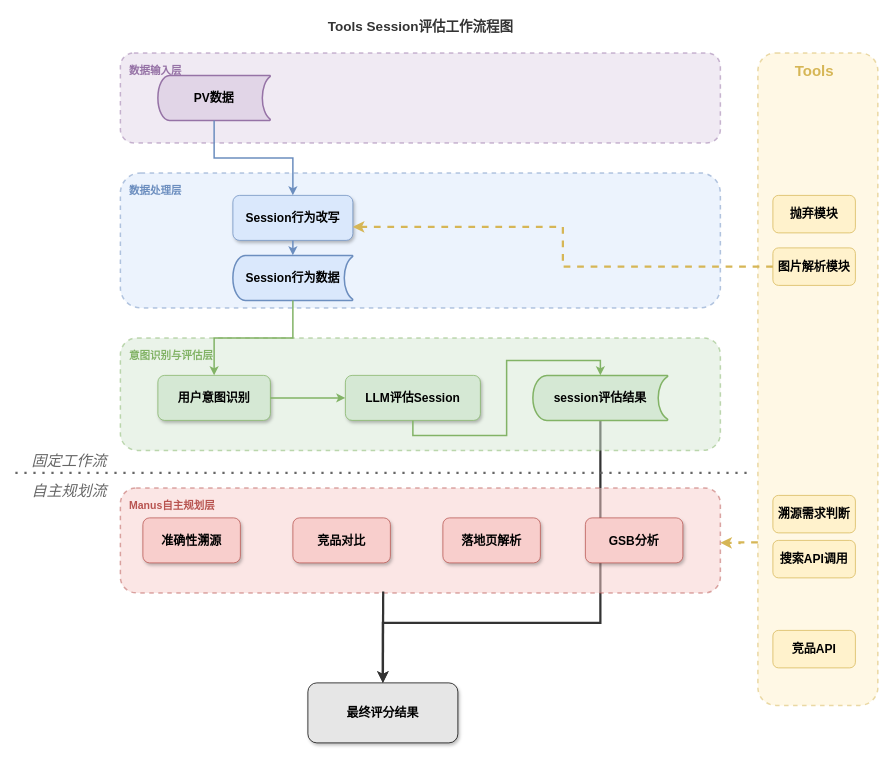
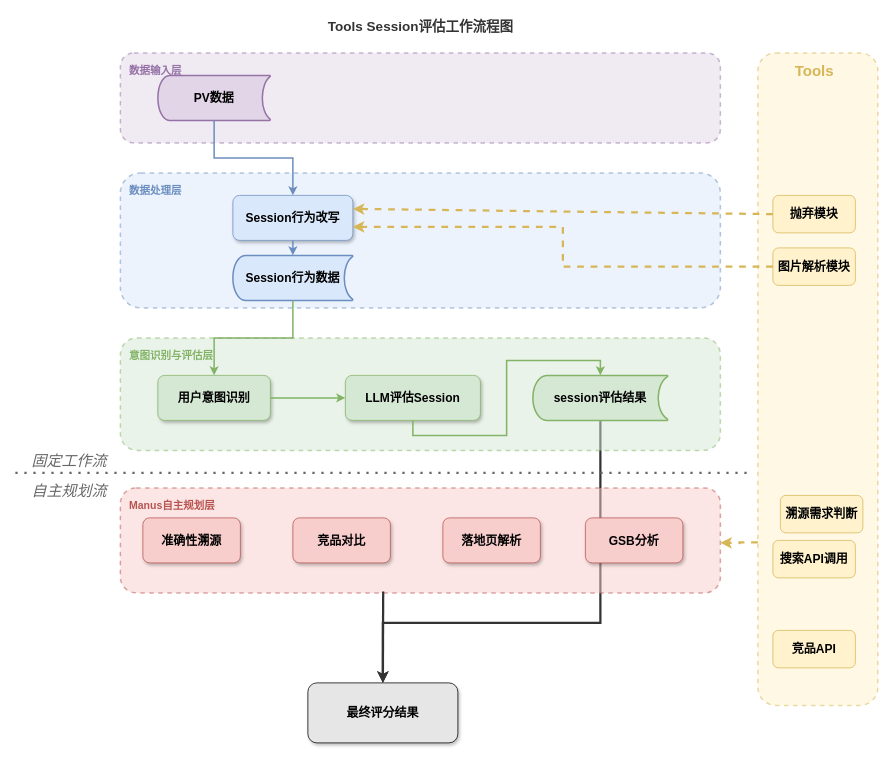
edge "抛弃模块" -> "Session行为改写": added
node "溯源需求判断": moved (814, 514) -> (822, 514)
